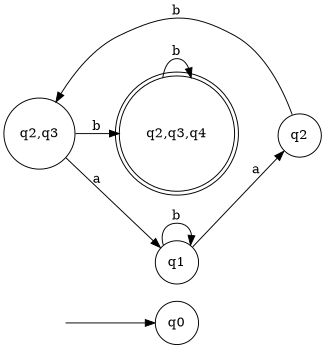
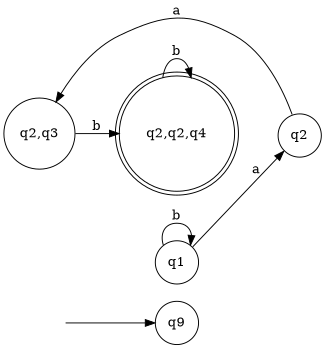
edge "q2" -> "q2,q3": label "b" -> "a"
node "q2,q3,q4": label "q2,q3,q4" -> "q2,q2,q4"
edge "q2,q3" -> "q1": removed, label "a"
node "q0": label "q0" -> "q9"
